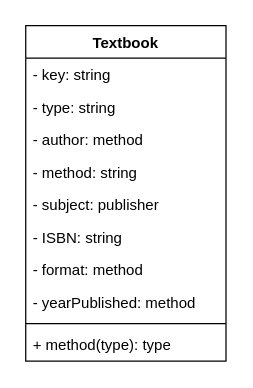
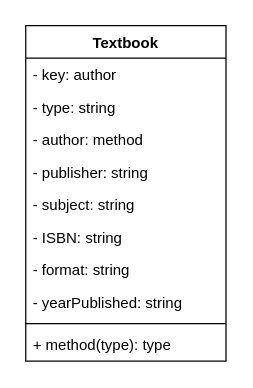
node "- key: string": label "- key: string" -> "- key: author"
node "- method: string": label "- method: string" -> "- publisher: string"
node "- subject: publisher": label "- subject: publisher" -> "- subject: string"
node "- format: method": label "- format: method" -> "- format: string"
node "- yearPublished: method": label "- yearPublished: method" -> "- yearPublished: string"
